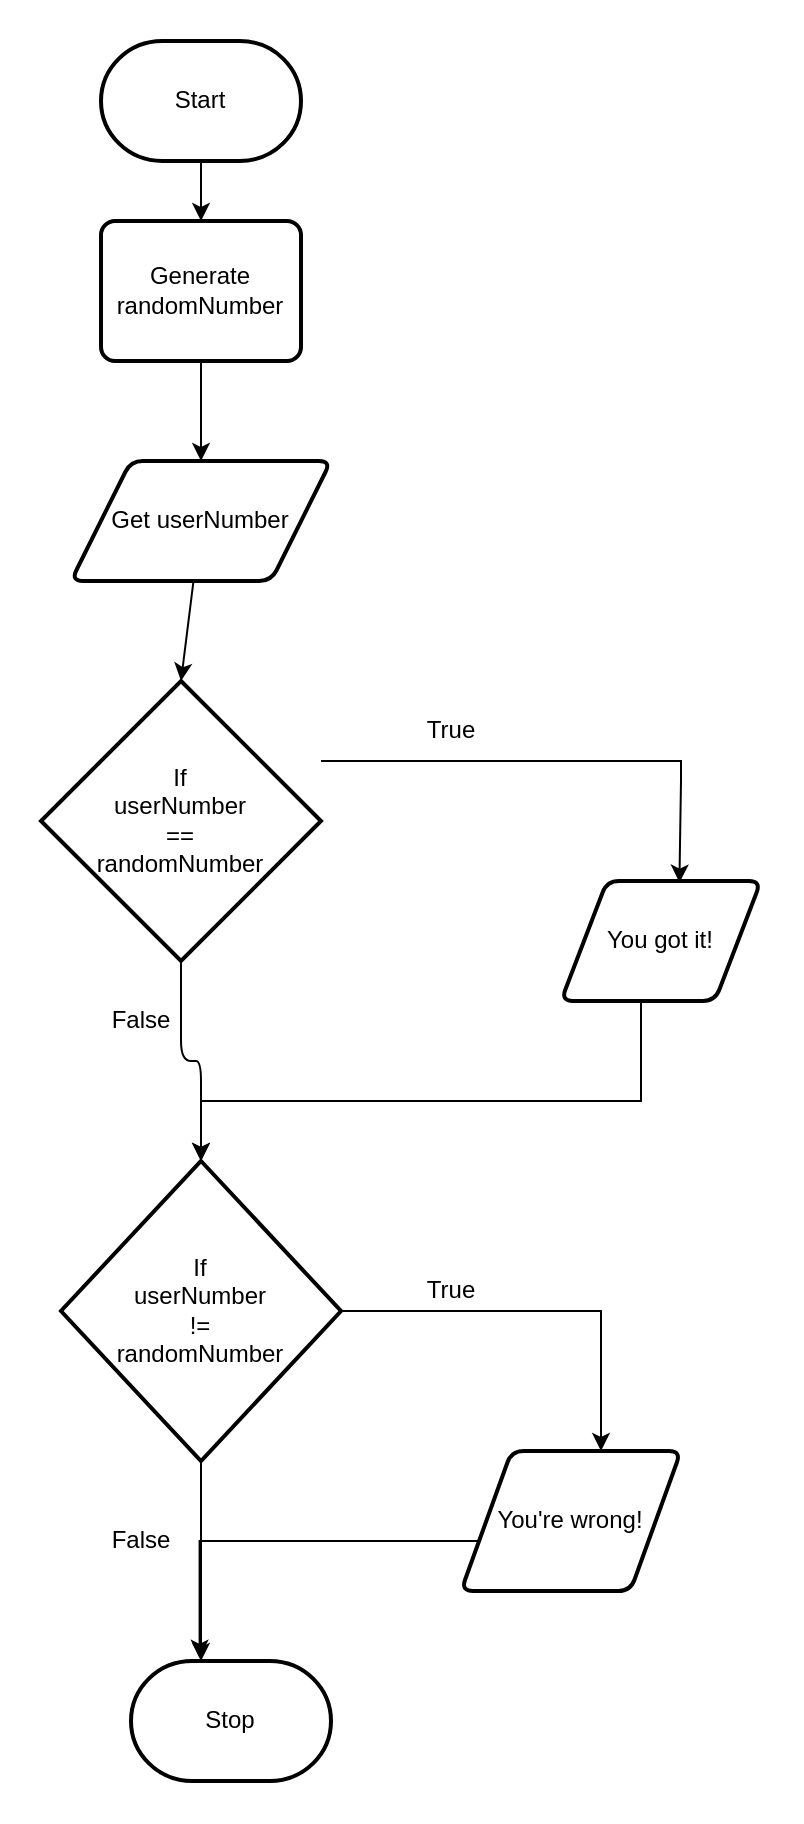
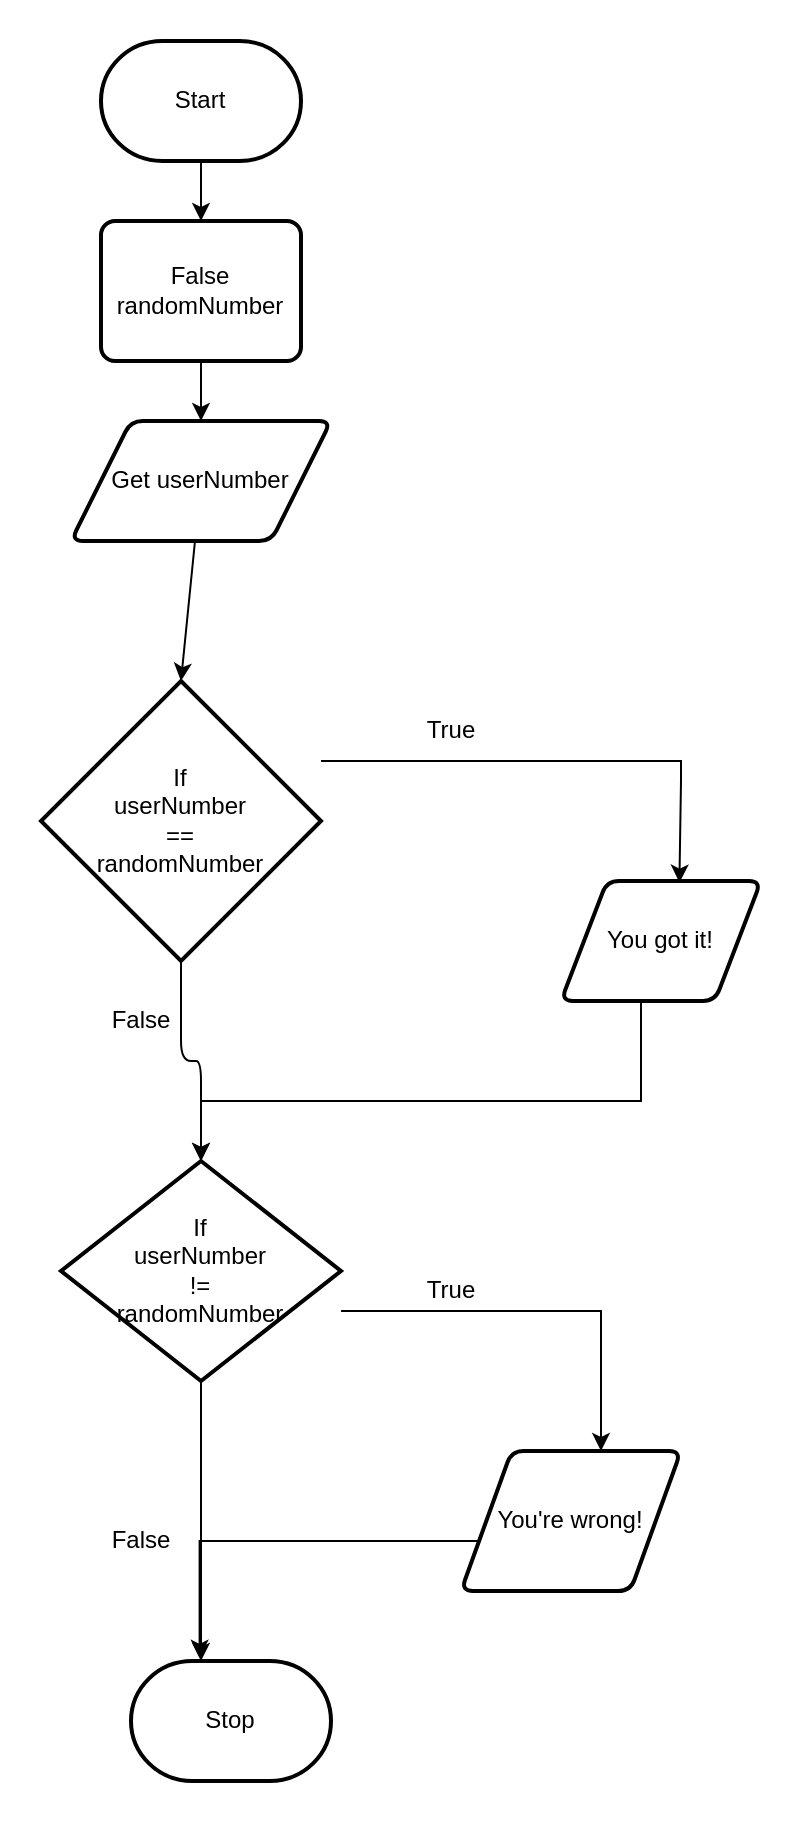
node "Generate randomNumber": label "Generate randomNumber" -> "False randomNumber"
node "Get userNumber": moved (201, 521) -> (201, 481)
node "If userNumber != randomNumber": size 280x300 -> 280x220
